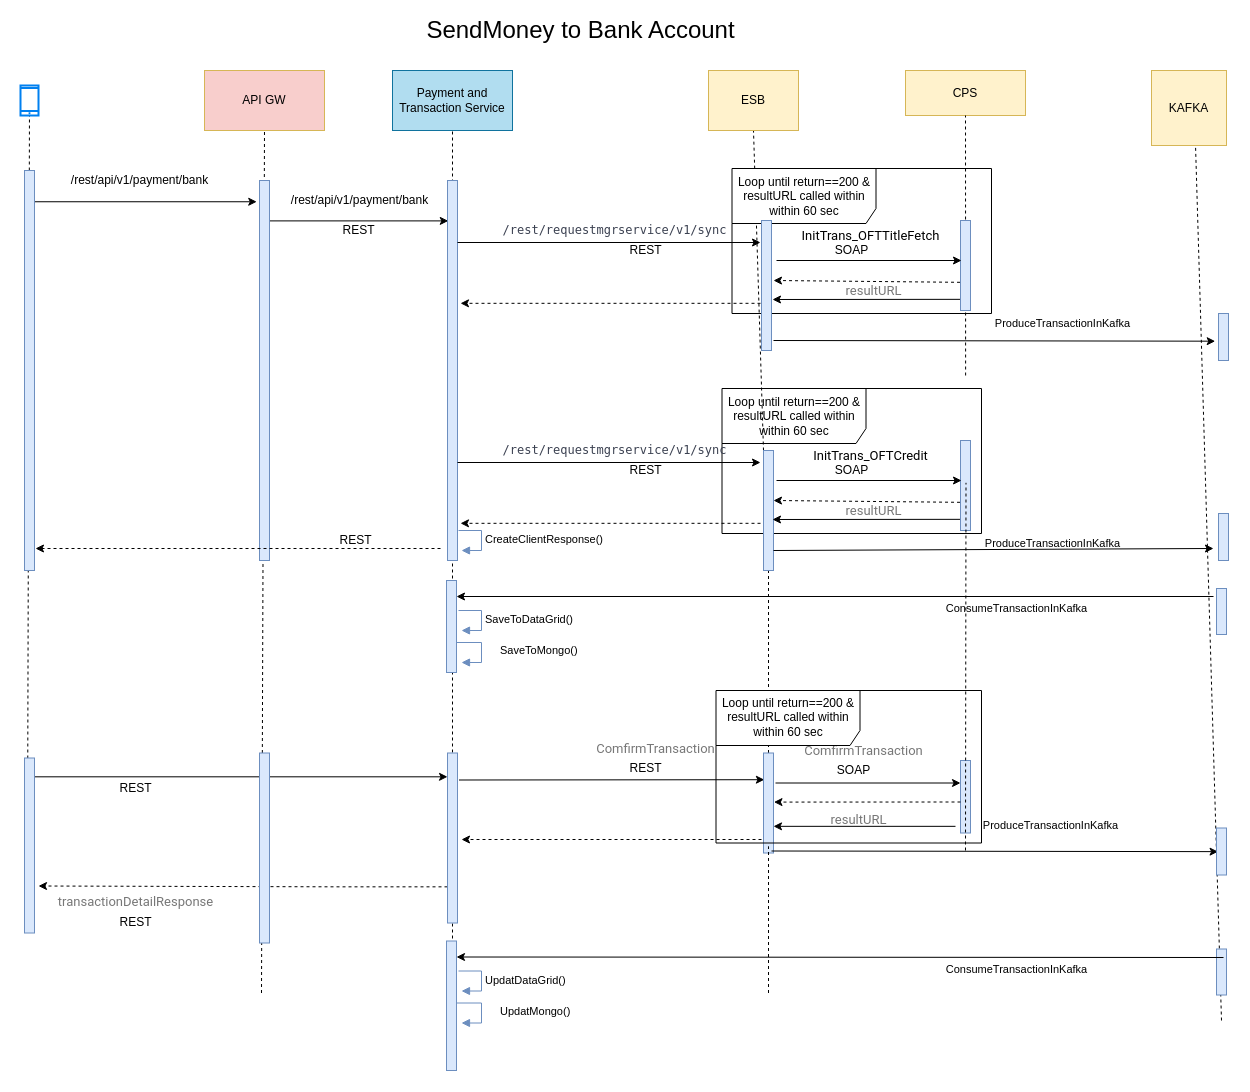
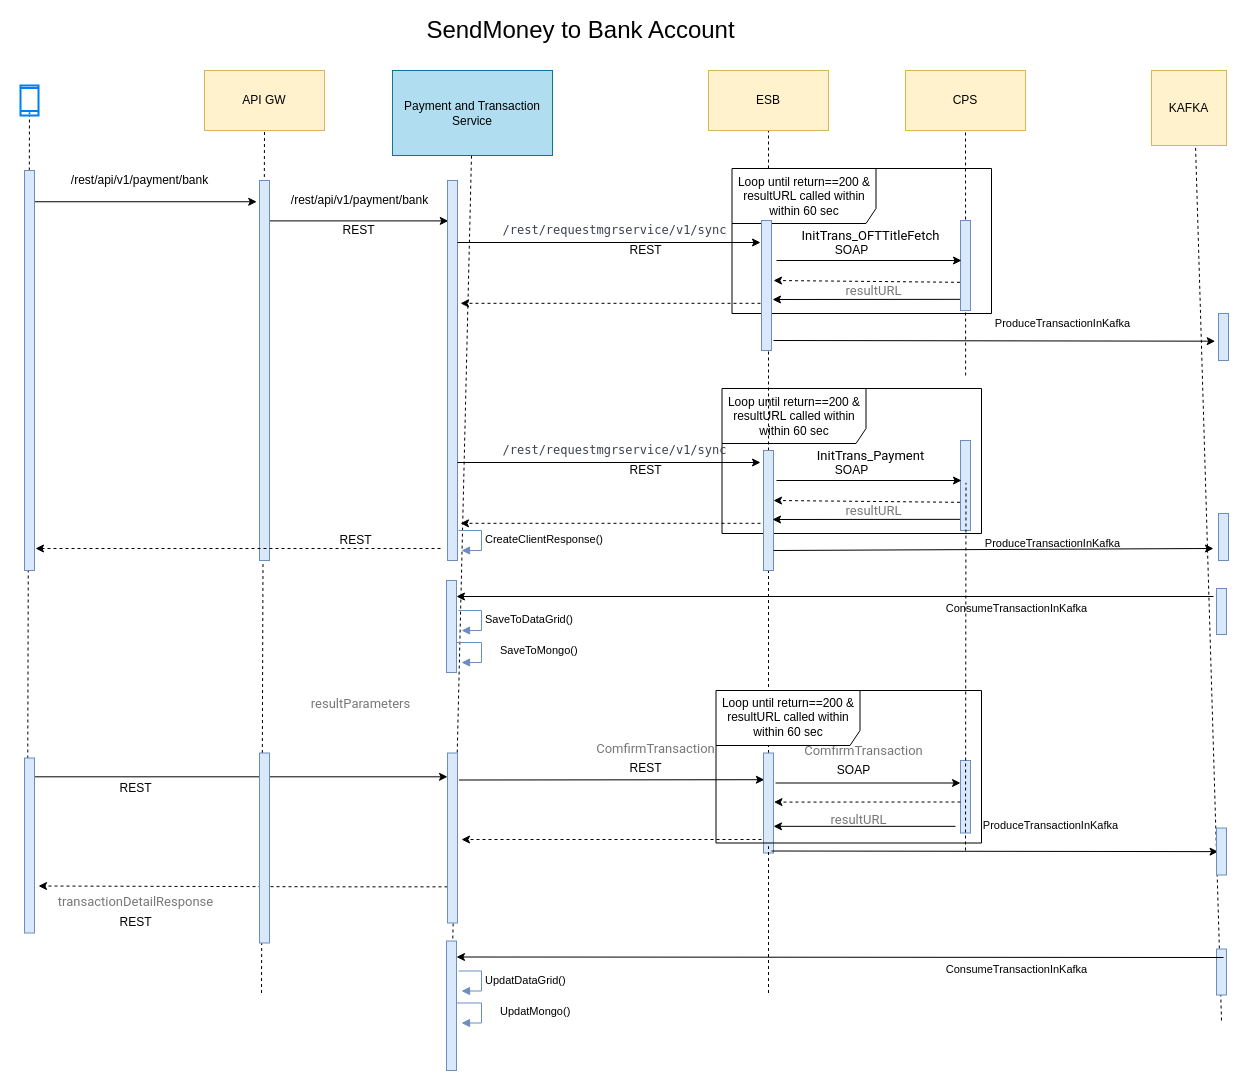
node "CPS": size 120x45 -> 120x60
node "API GW": fillcolor #f8cecc -> #fff2cc
node "Payment and Transaction Service": size 120x60 -> 160x85
node "ESB": size 90x60 -> 120x60
node "InitTrans_OFTCredit": label "InitTrans_OFTCredit" -> "InitTrans_Payment"
node "resultParameters": added
